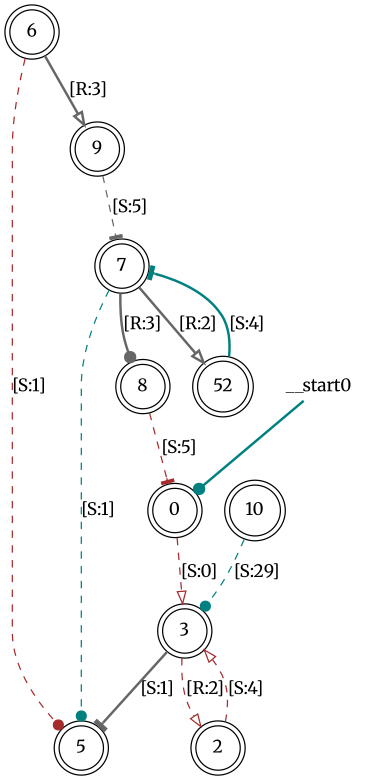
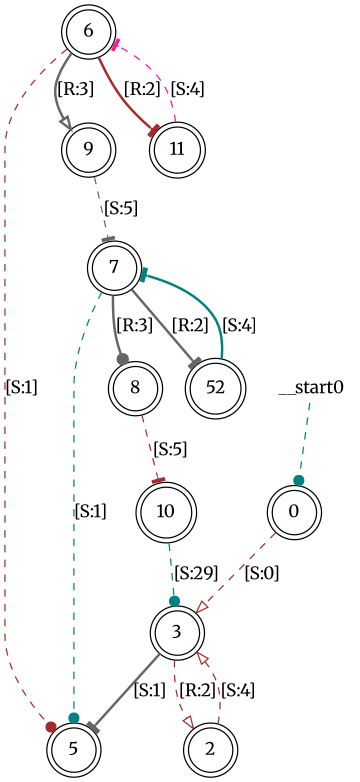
node "11": added
edge "7" -> "52": arrowhead onormal -> tee
edge "__start0" -> "0": style bold -> dashed
edge "8" -> "0": now "8" -> "10"
